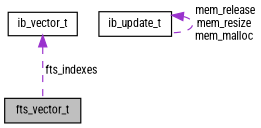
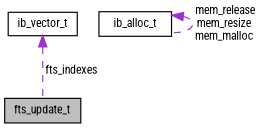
node "ib_update_t": label "ib_update_t" -> "ib_alloc_t"
node "fts_vector_t": label "fts_vector_t" -> "fts_update_t"
